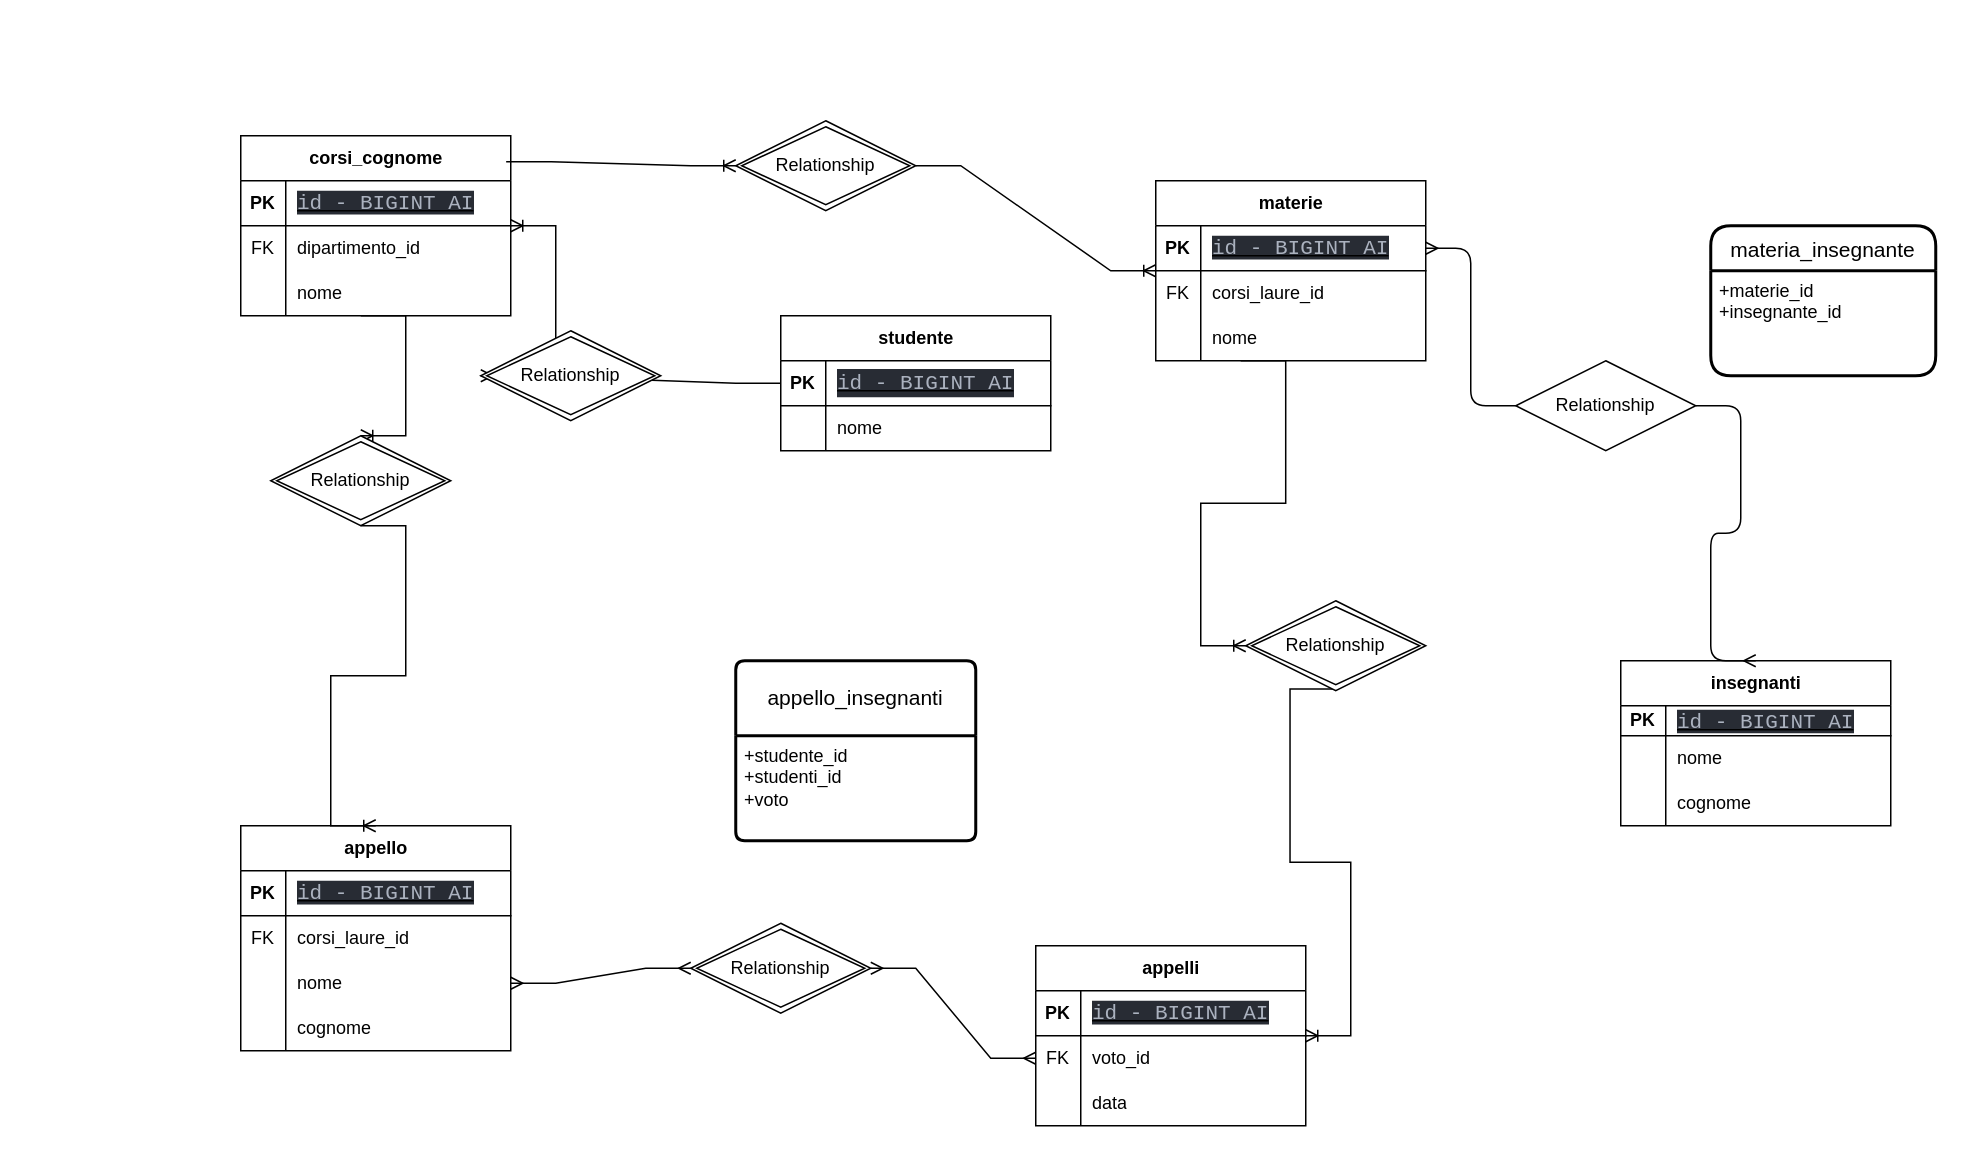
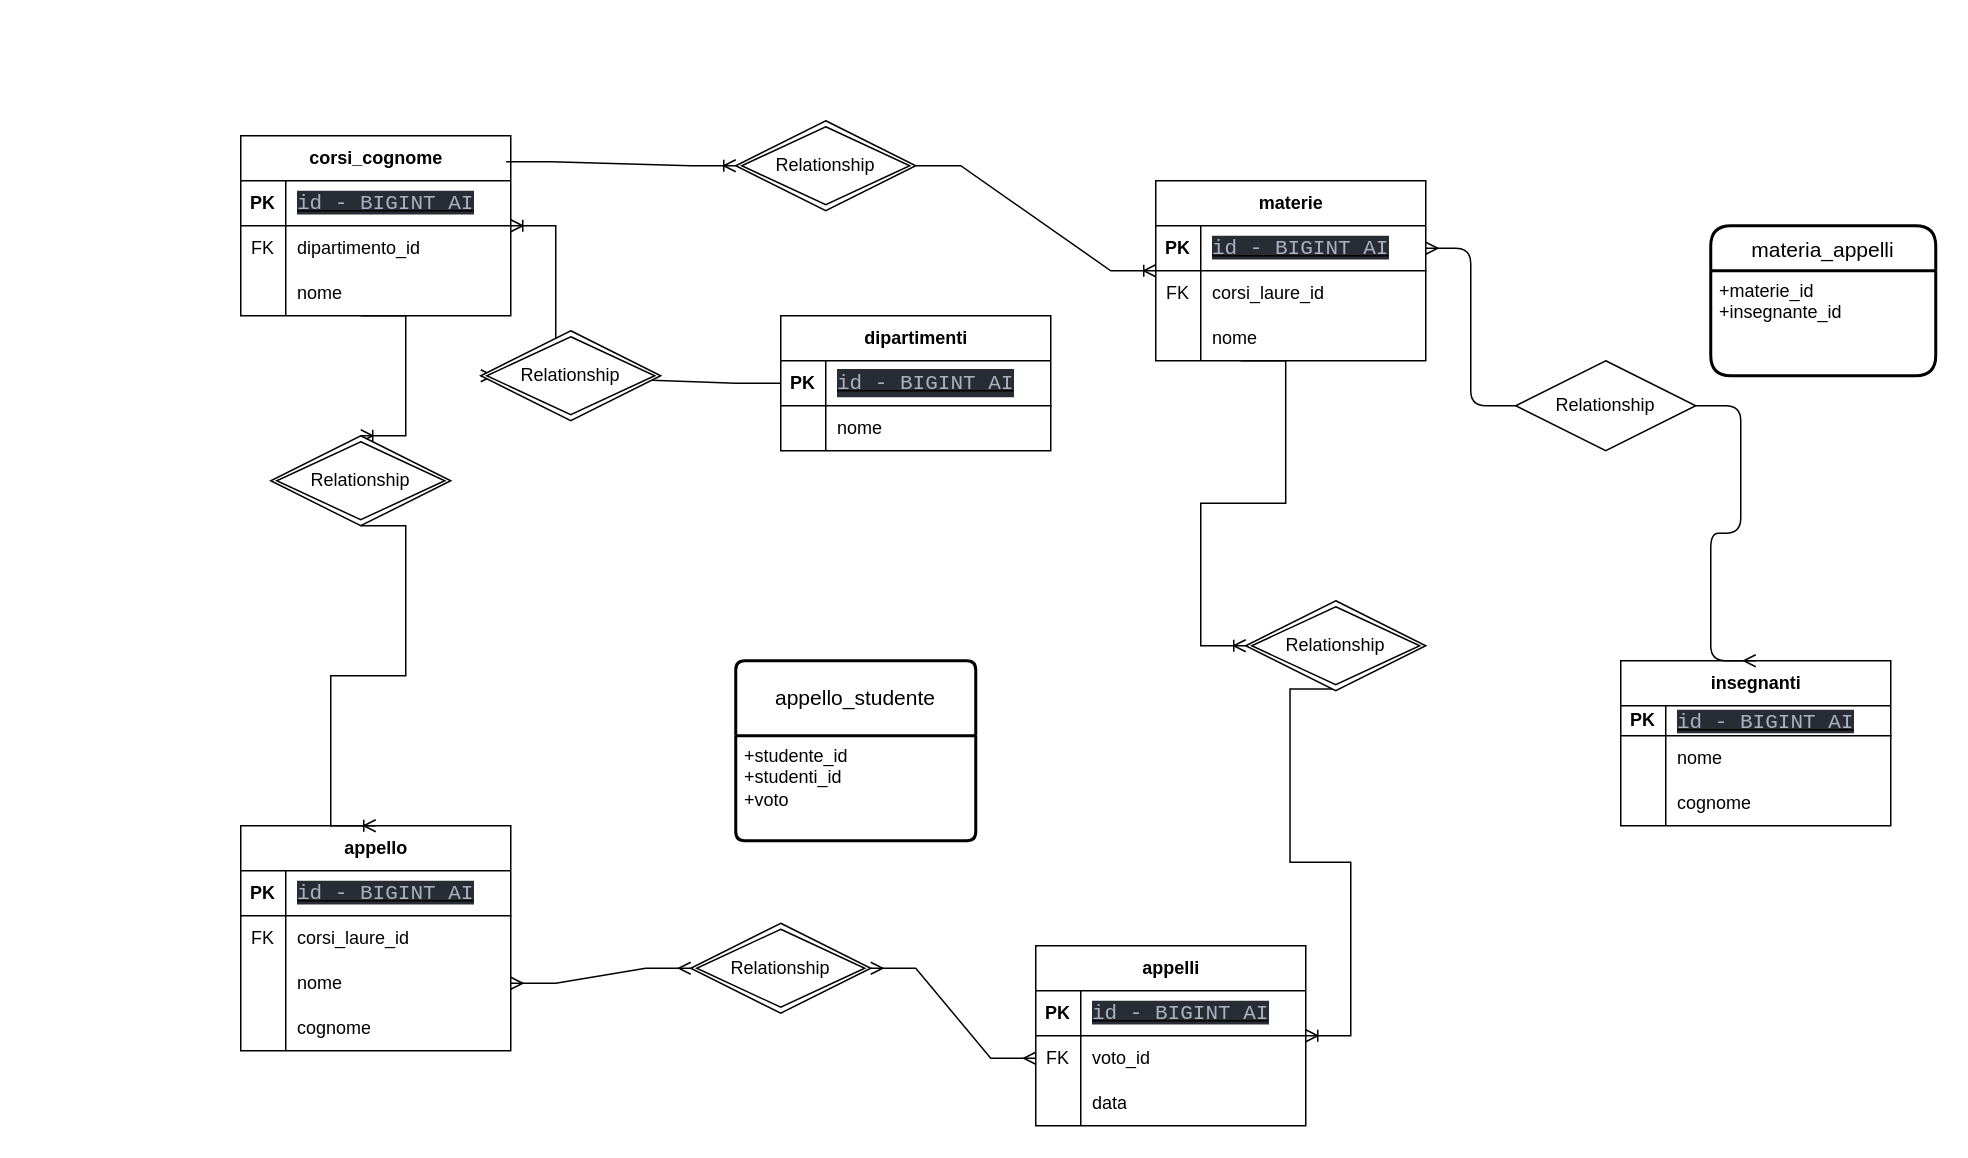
node "materia_insegnante": label "materia_insegnante" -> "materia_appelli"
node "studente": label "studente" -> "dipartimenti"
node "appello_insegnanti": label "appello_insegnanti" -> "appello_studente"
